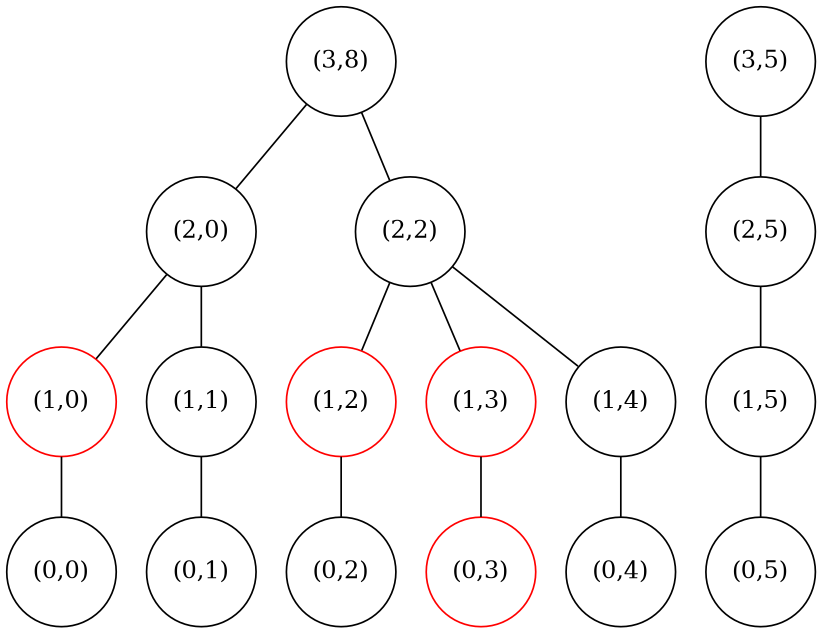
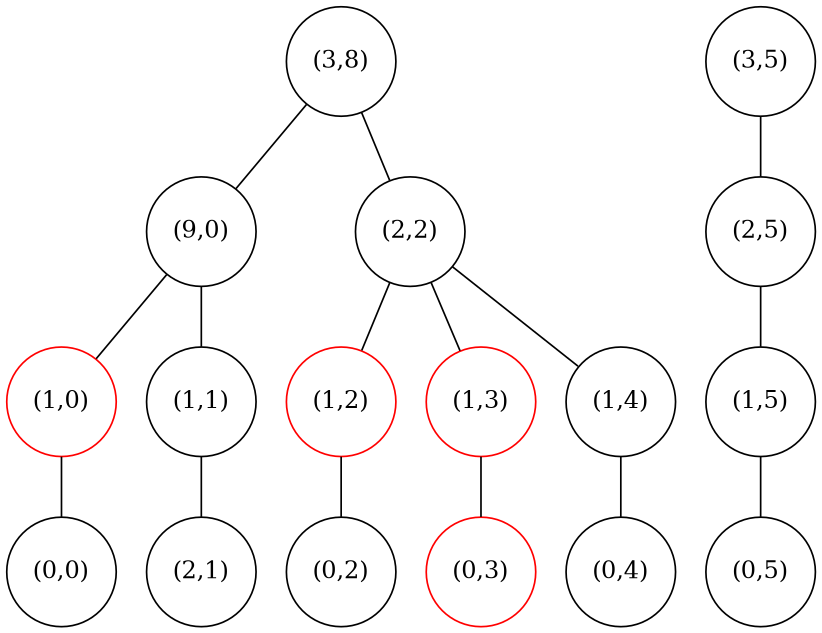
node "(2,0)": label "(2,0)" -> "(9,0)"
node "(0,1)": label "(0,1)" -> "(2,1)"
